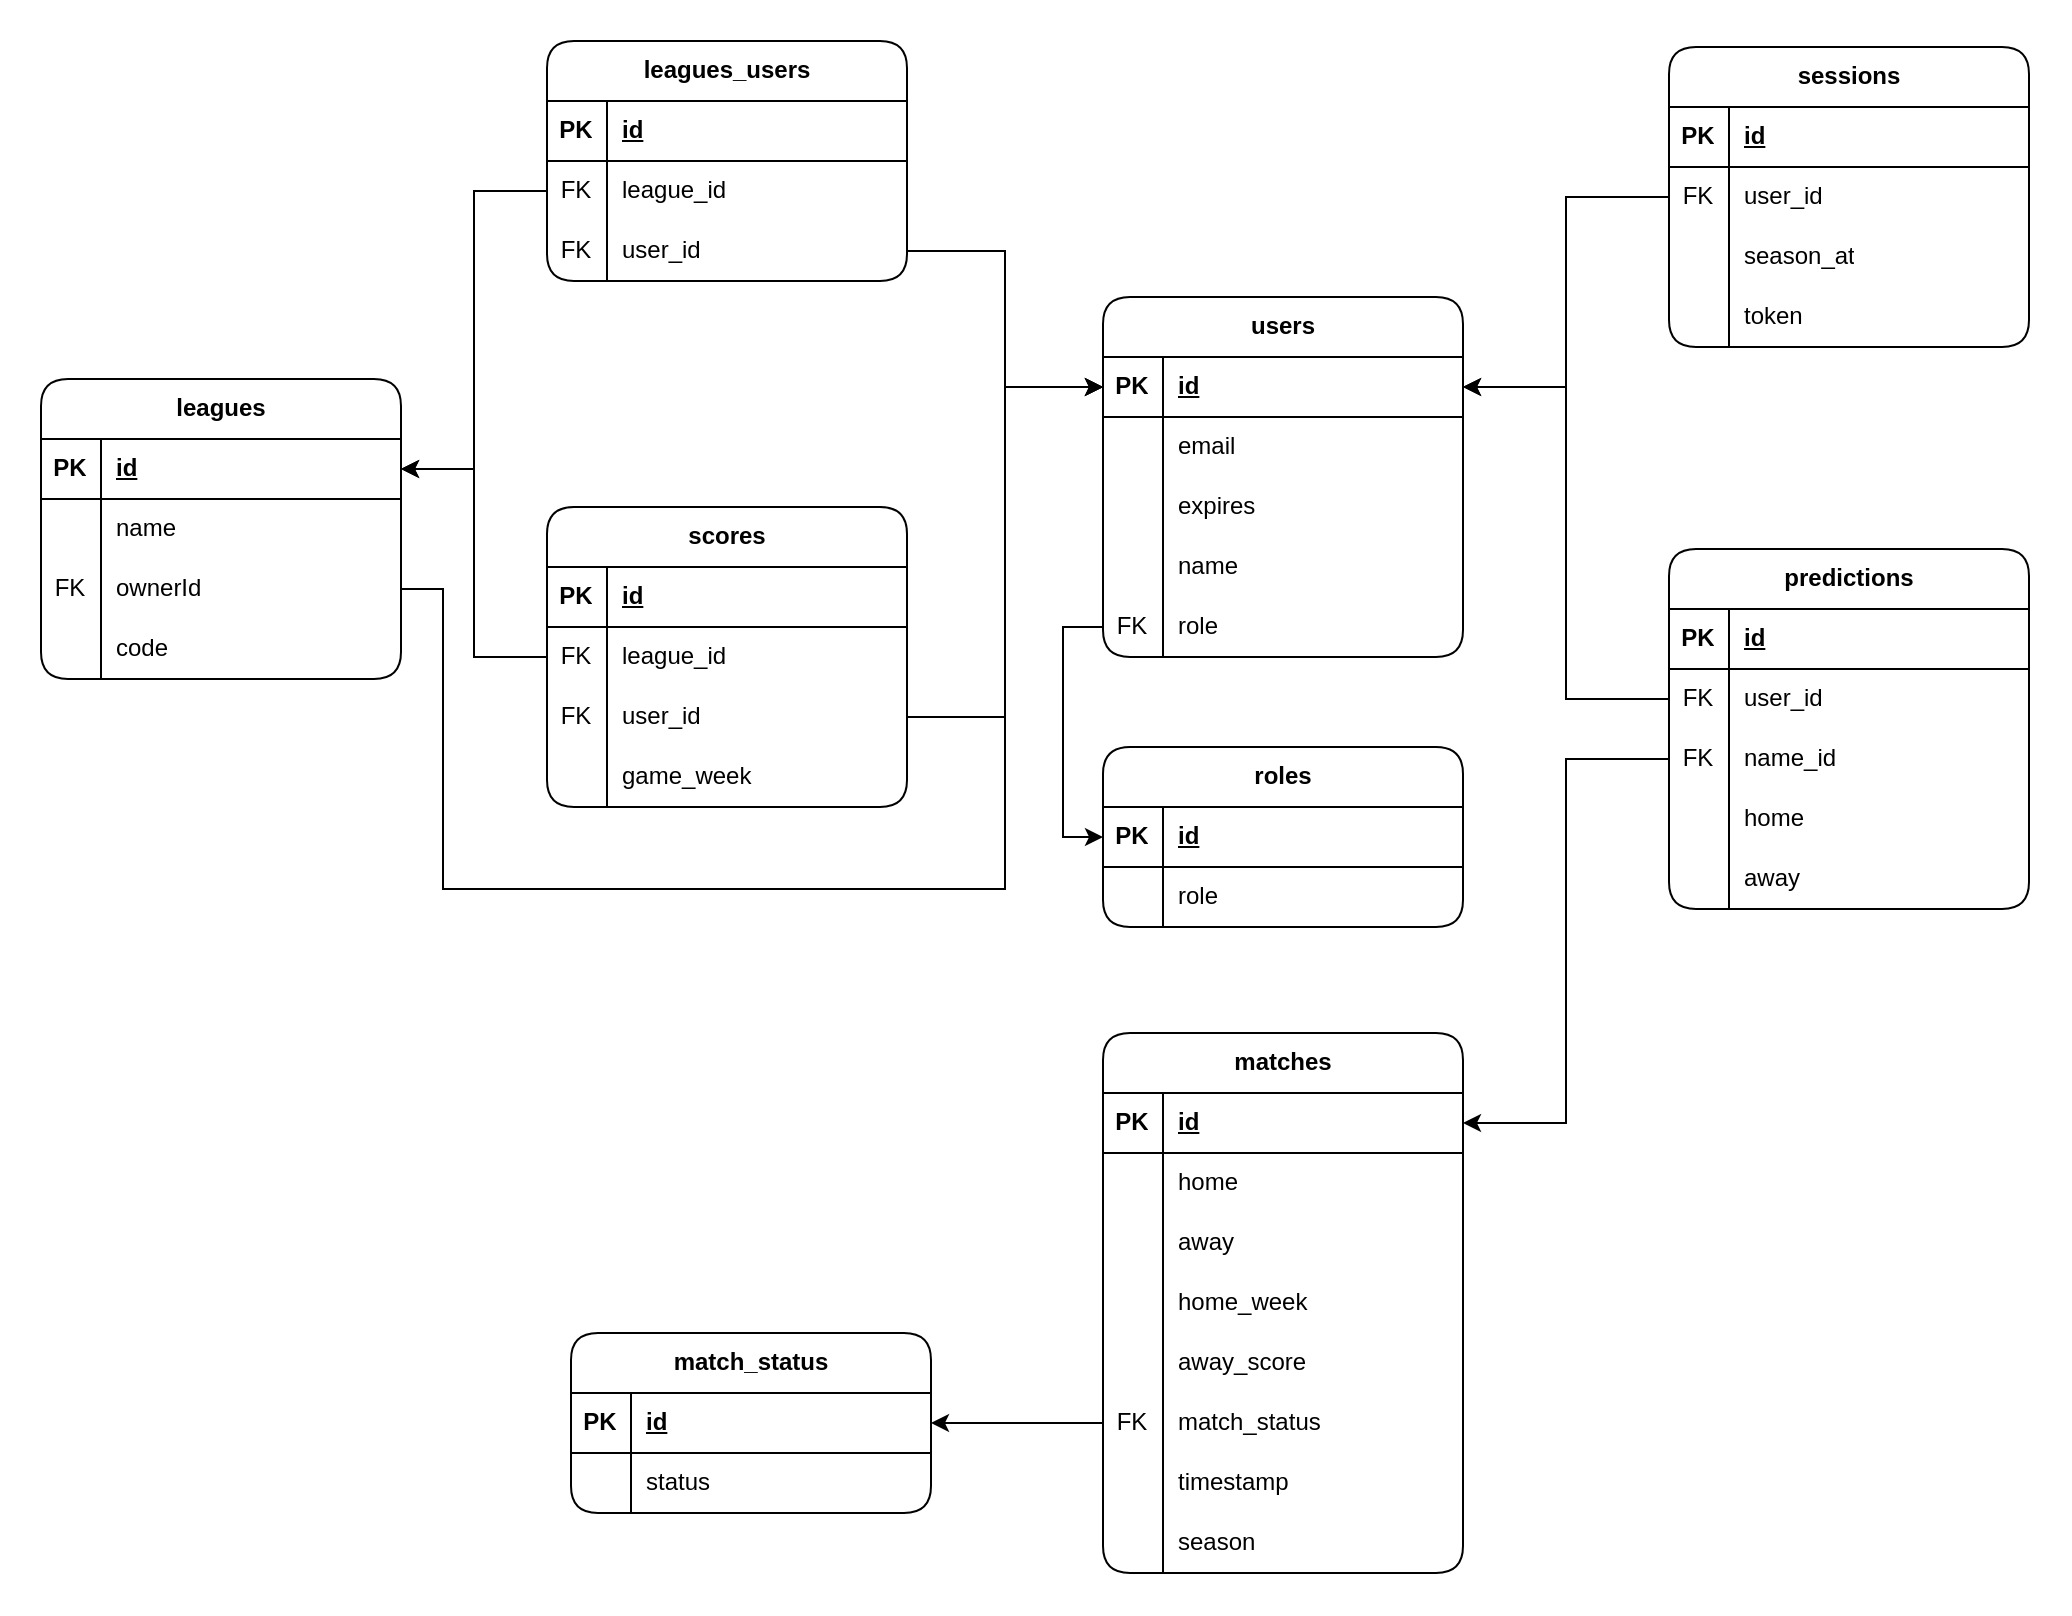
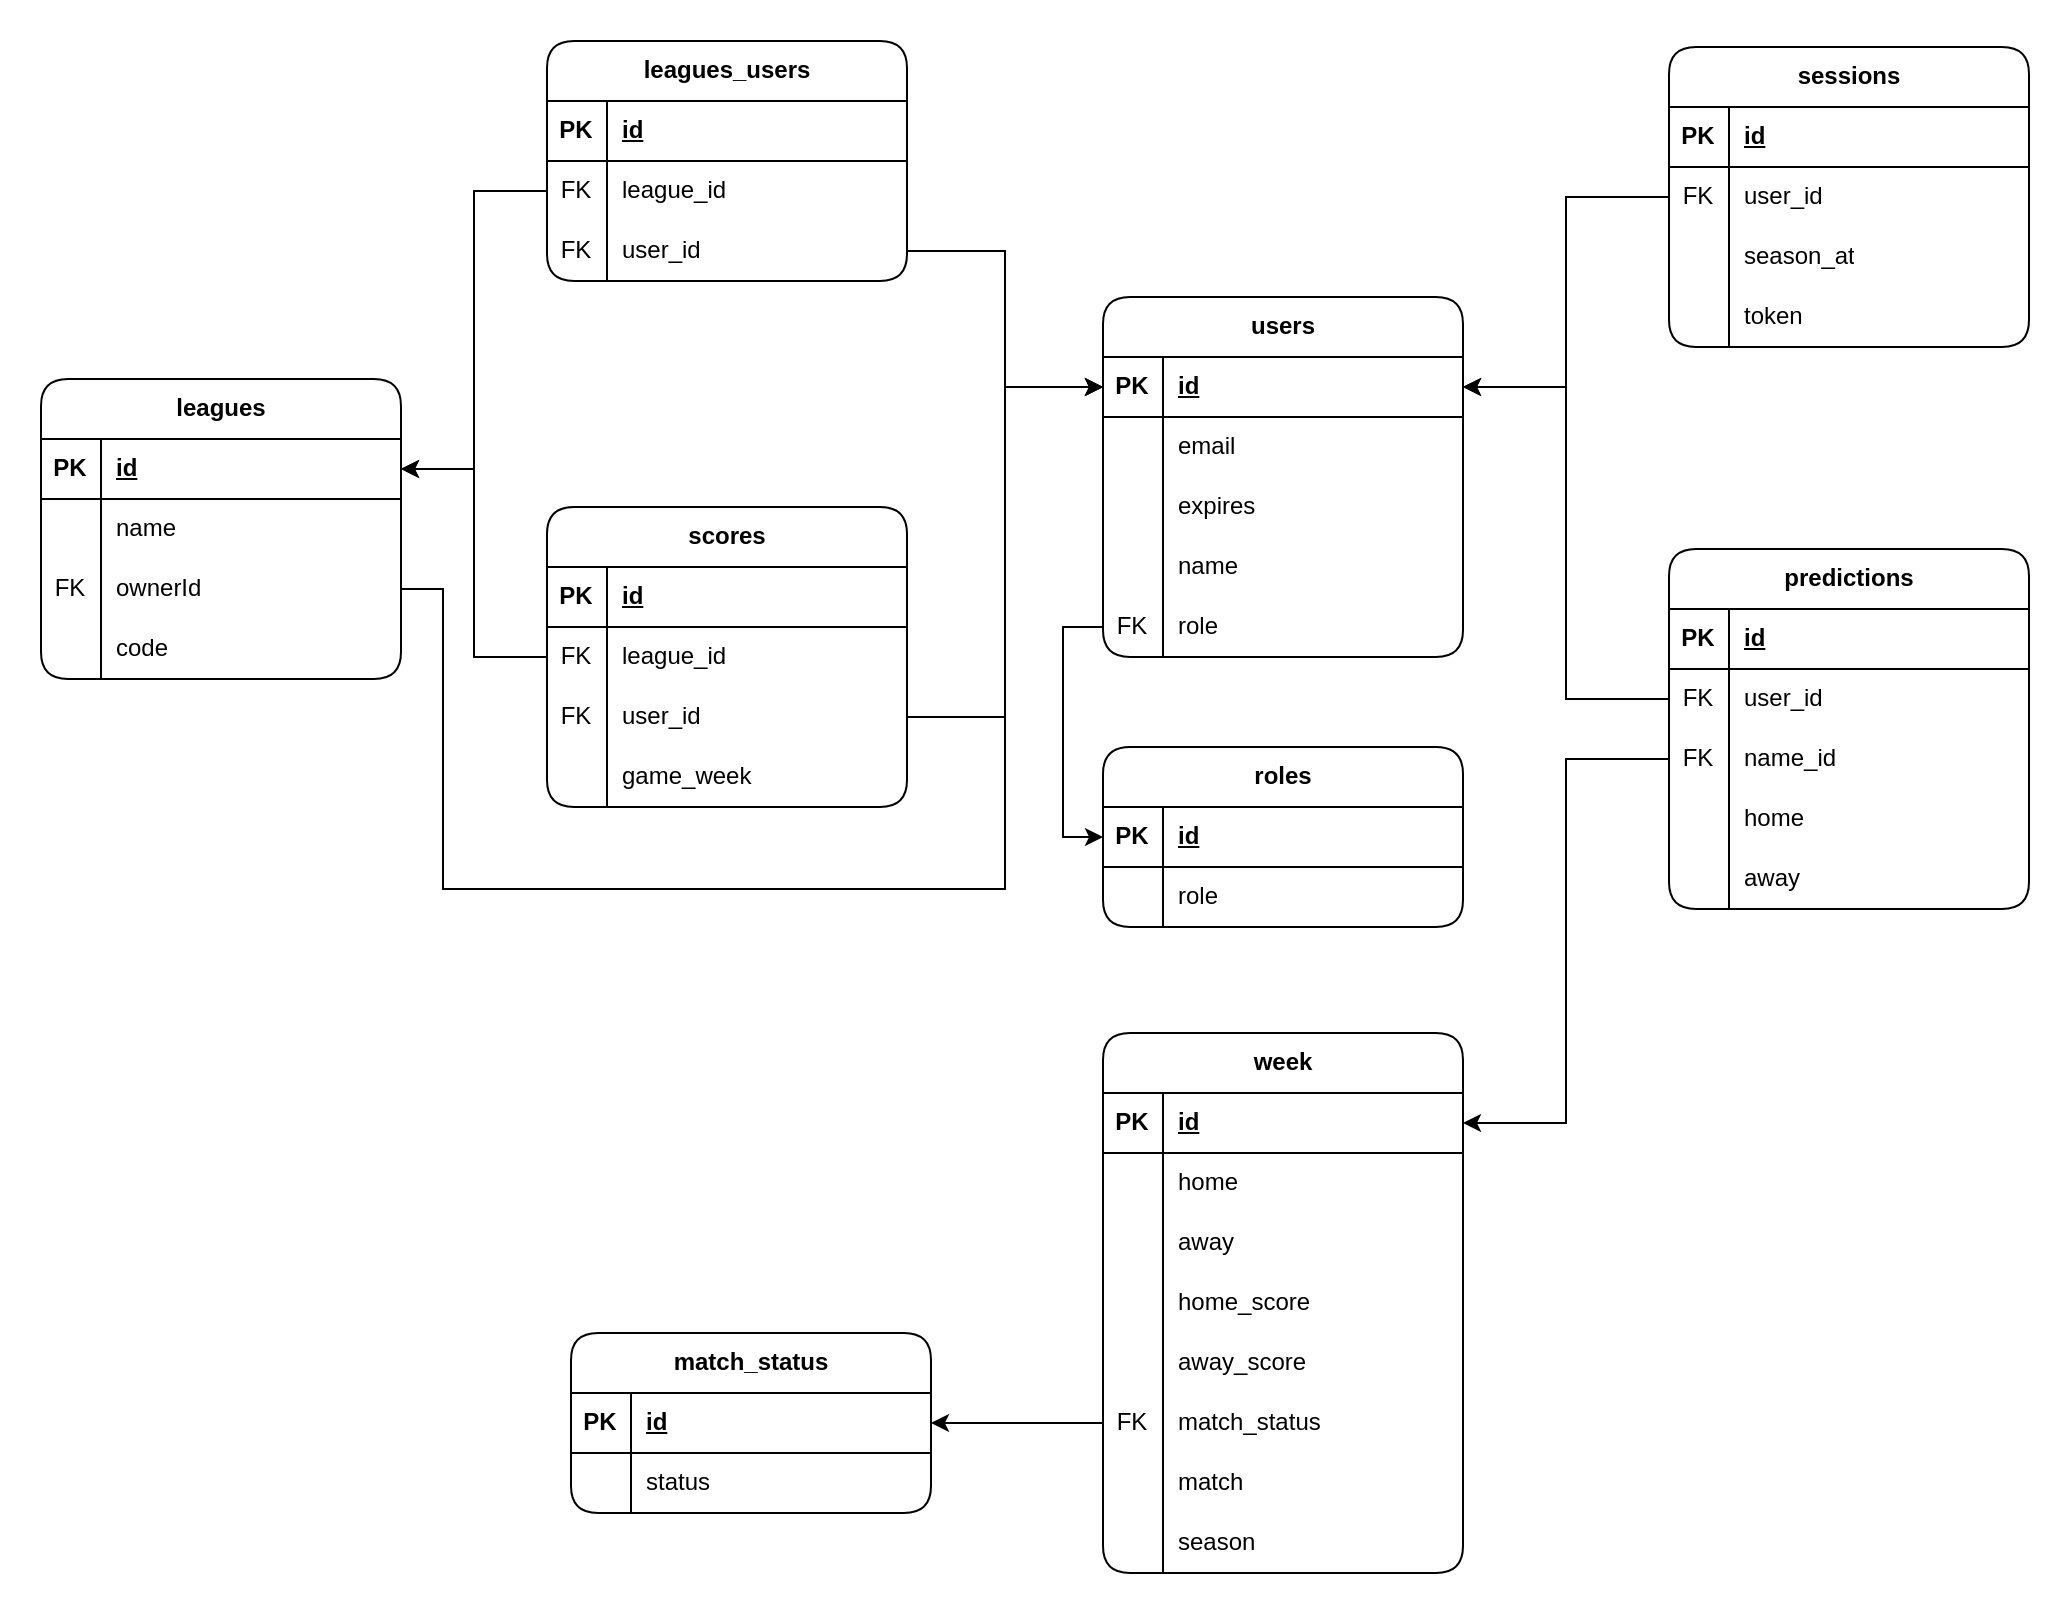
node "matches": label "matches" -> "week"
node "home_week": label "home_week" -> "home_score"
node "timestamp": label "timestamp" -> "match"
